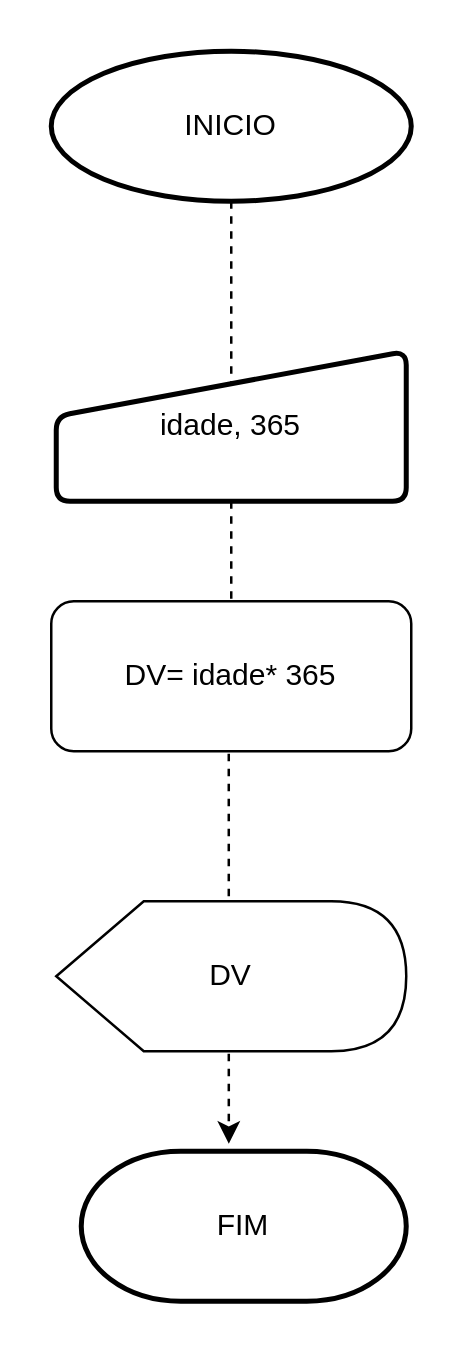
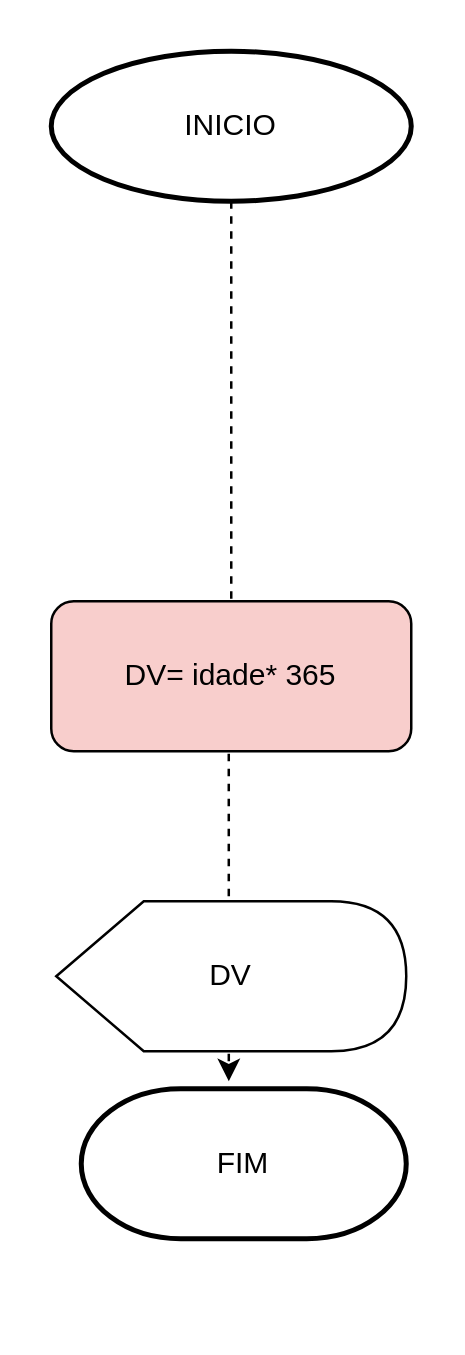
node "idade, 365": removed
node "DV= idade* 365": fillcolor #ffffff -> #f8cecc
node "FIM": moved (244, 1226) -> (244, 1164)
